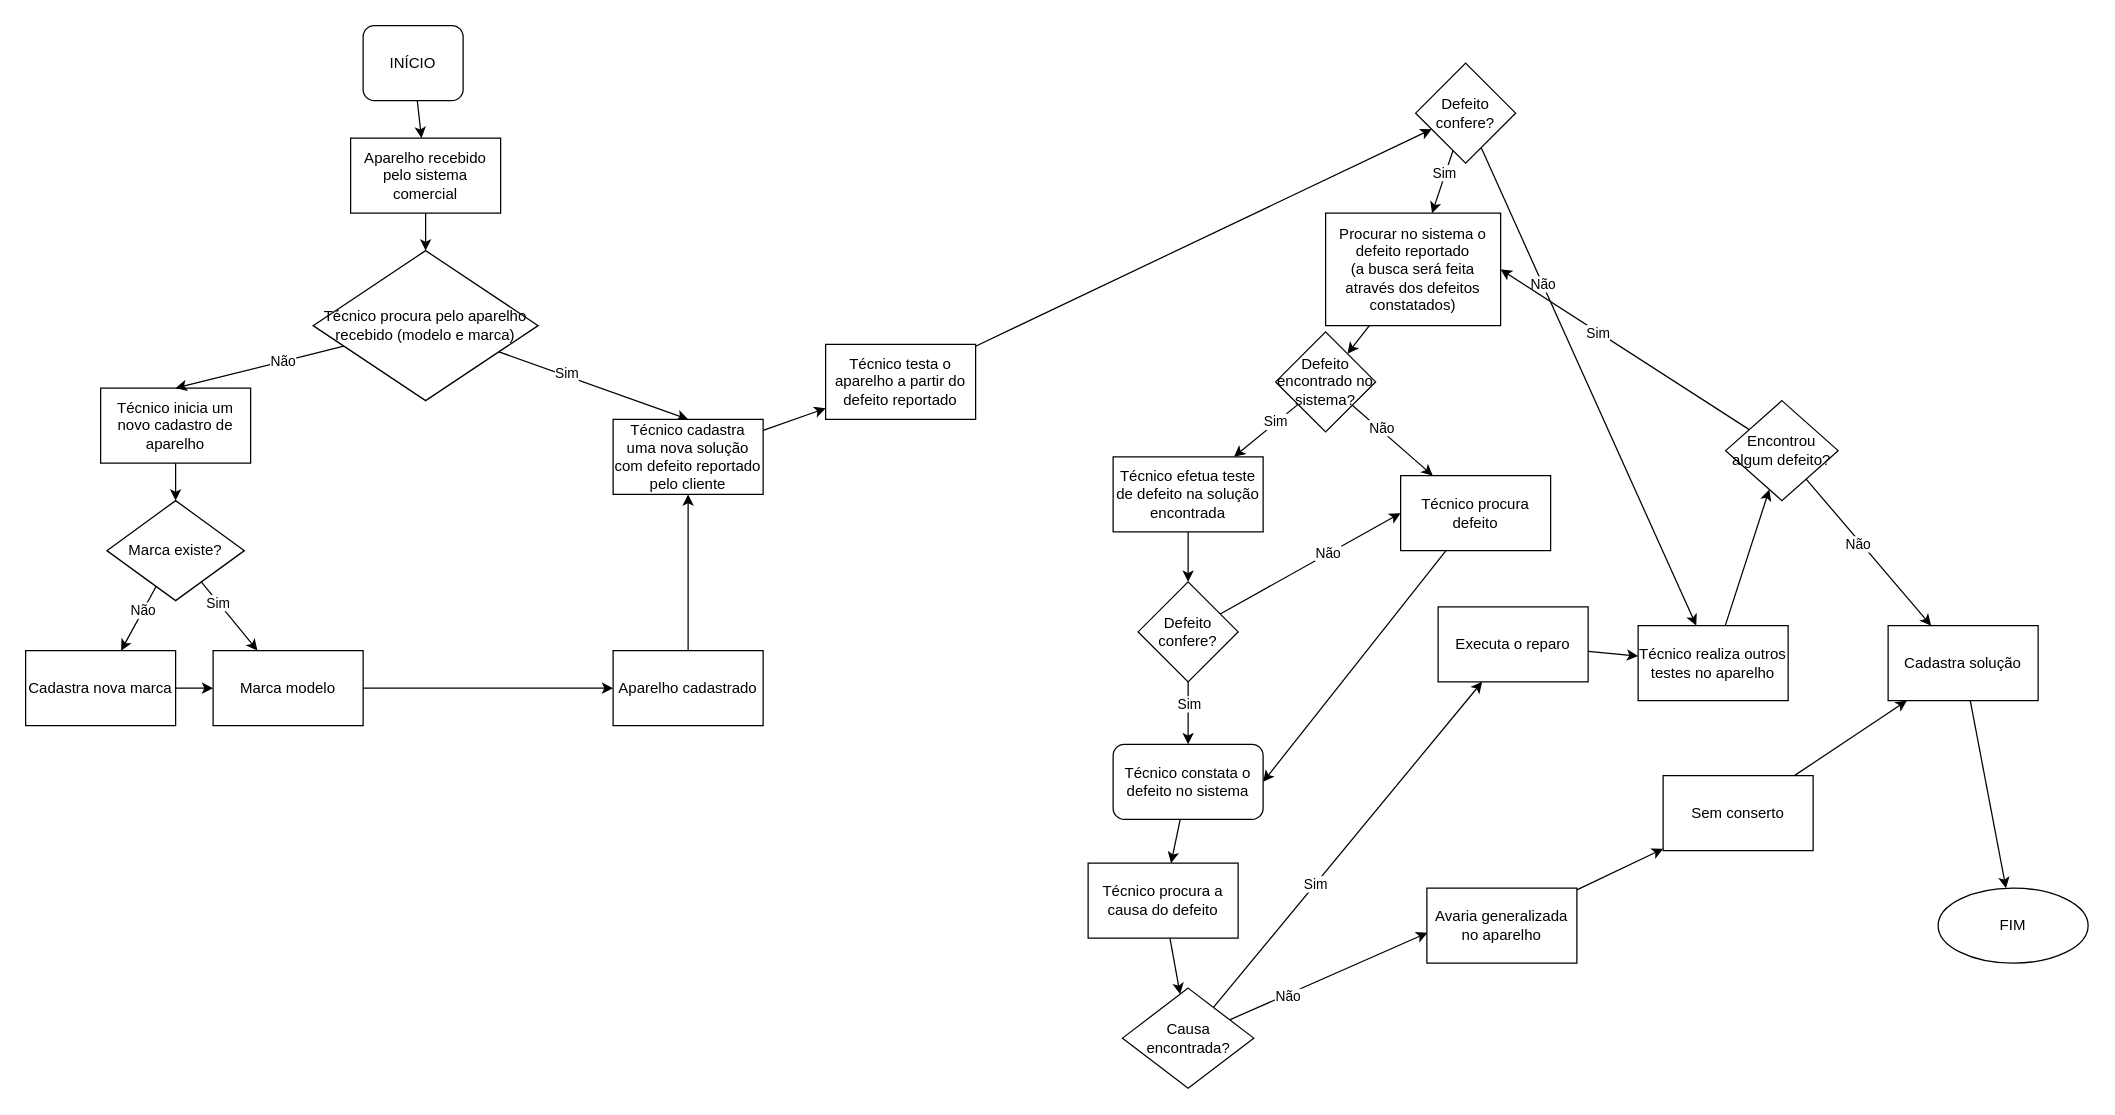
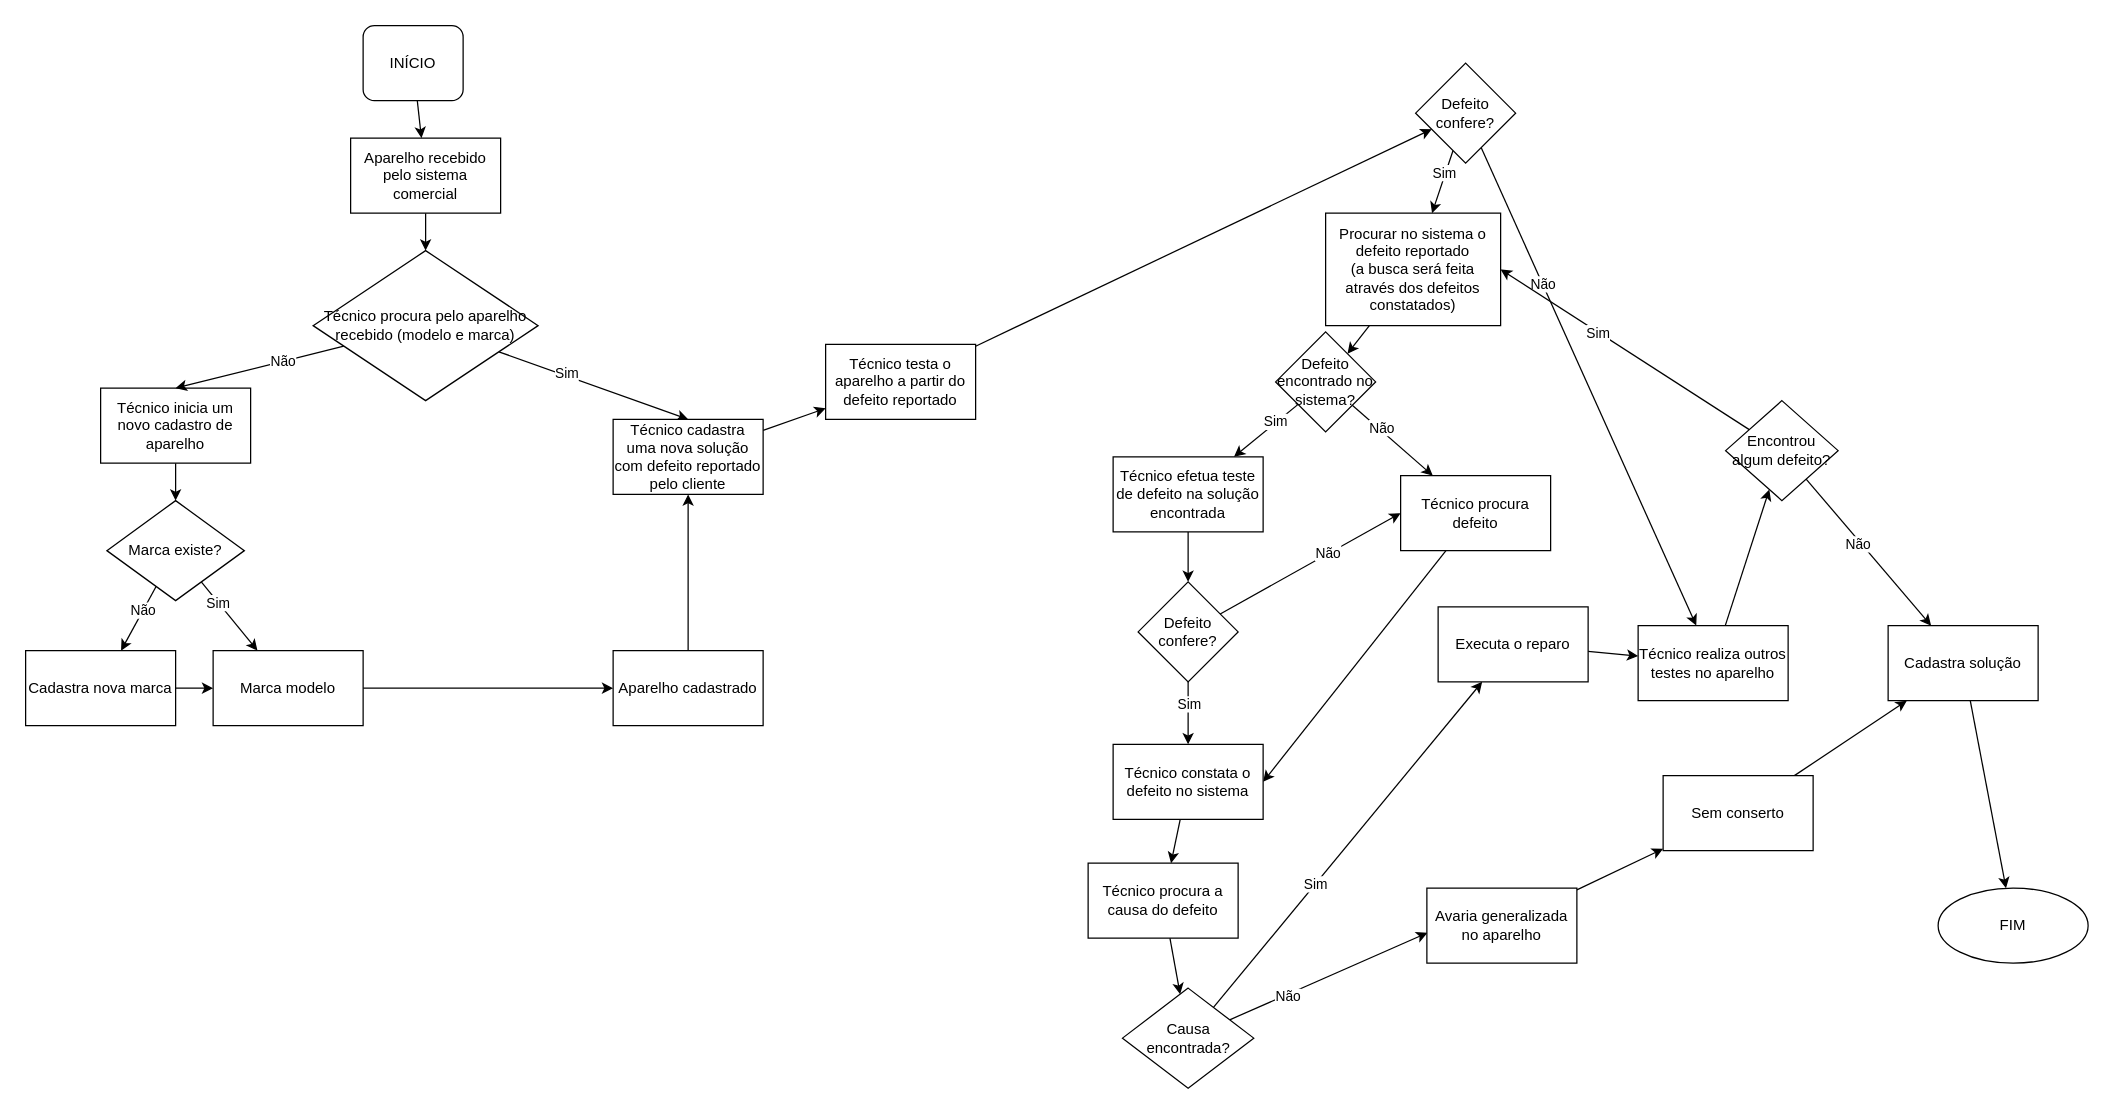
node "Técnico constata o defeito no sistema": shape rounded rectangle -> rectangle
